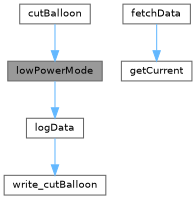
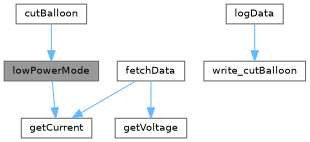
edge "lowPowerMode" -> "logData": now "lowPowerMode" -> "getCurrent"
node "getVoltage": added
